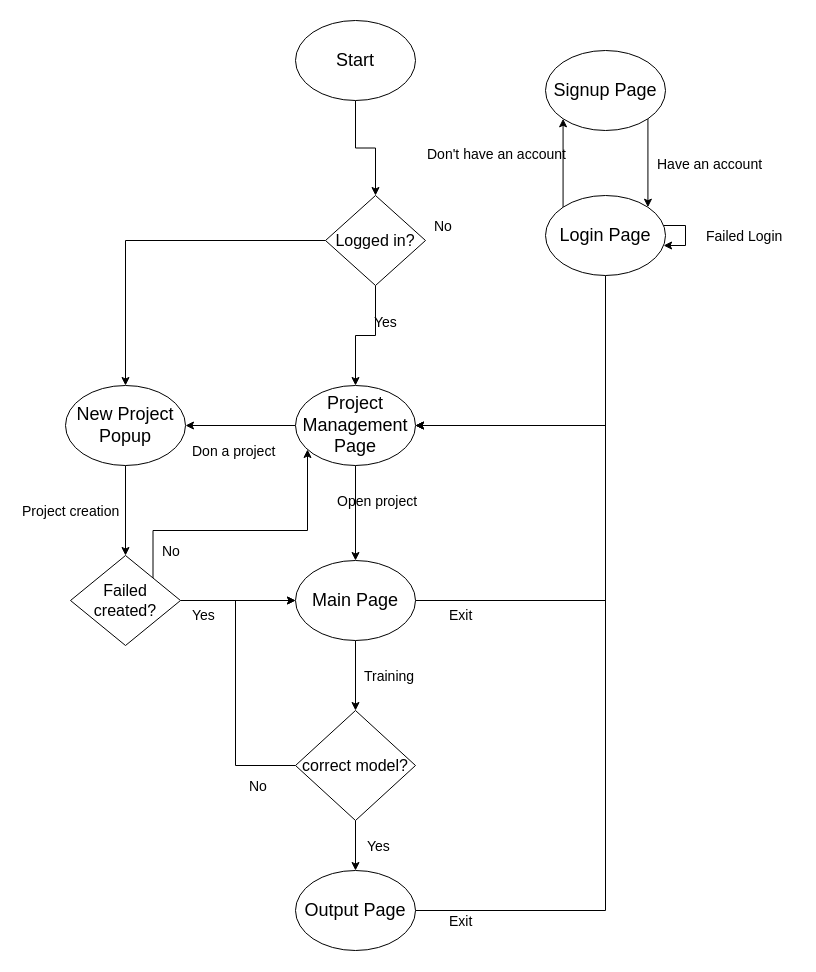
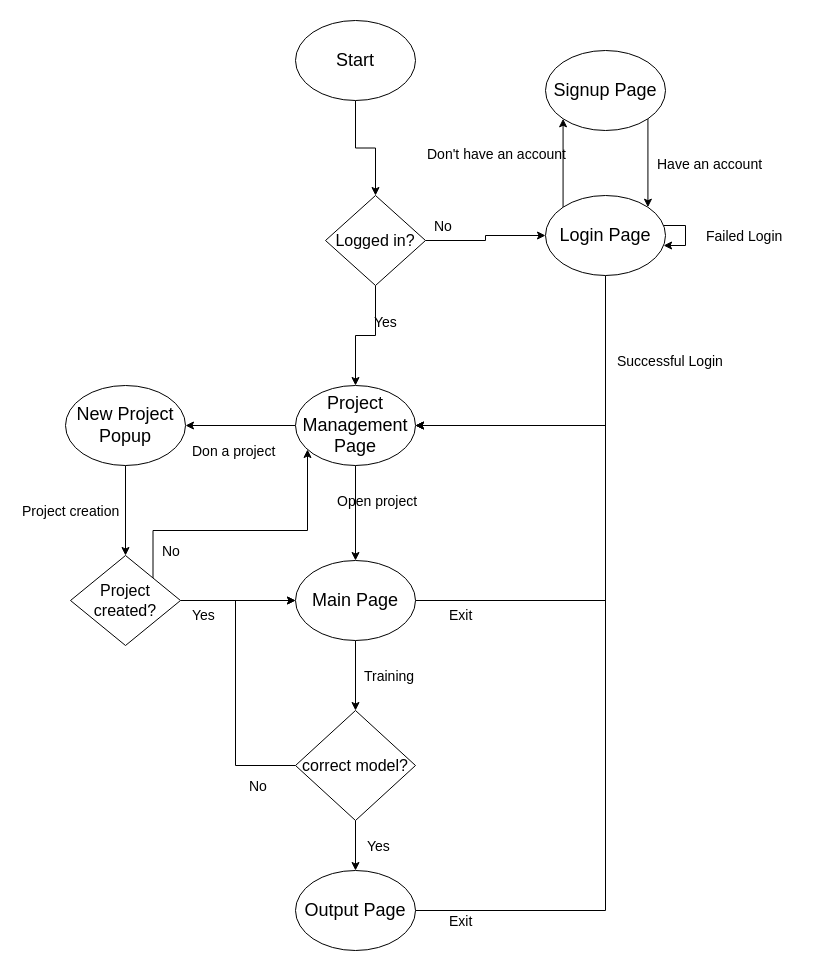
edge "Logged in?" -> "New Project Popup": now "Logged in?" -> "Login Page"
node "Successful Login": added
node "Failed created?": label "Failed created?" -> "Project created?"
